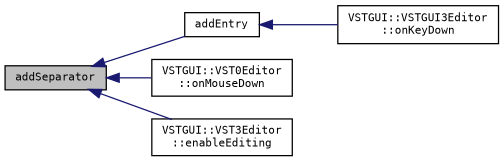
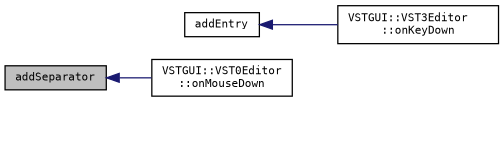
node "VSTGUI::VSTGUI3Editor ::onKeyDown": label "VSTGUI::VSTGUI3Editor ::onKeyDown" -> "VSTGUI::VST3Editor ::onKeyDown"
edge "addEntry" -> "addSeparator": removed
node "VSTGUI::VST3Editor ::enableEditing": removed
